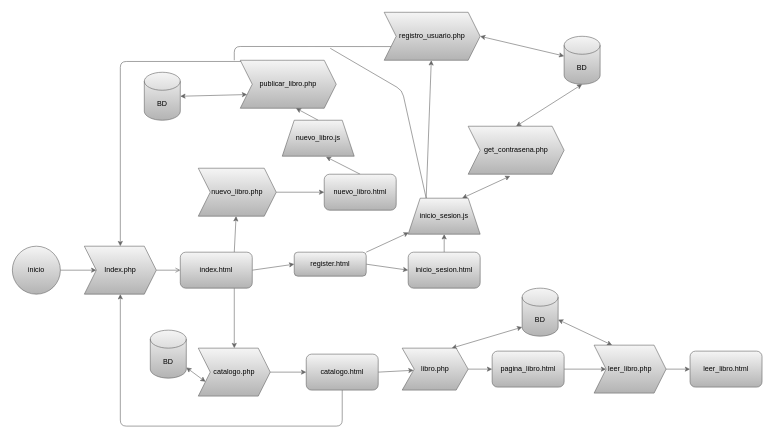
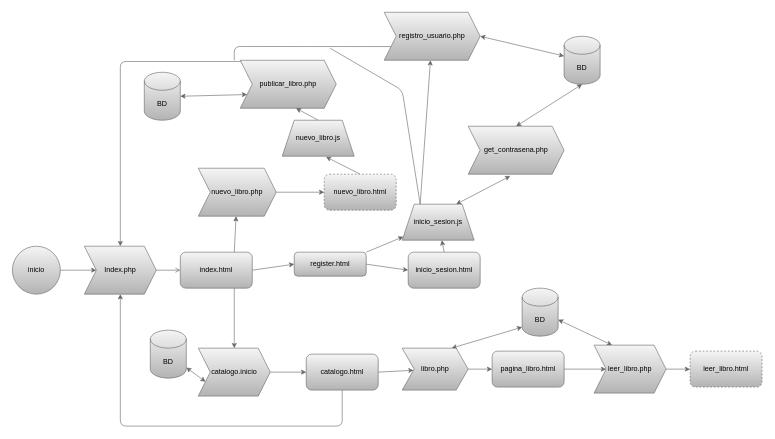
node "nuevo_libro.html": style solid -> dashed
node "inicio_sesion.js": moved (444, 216) -> (438, 222)
node "leer_libro.html": style solid -> dashed
node "catalogo.php": label "catalogo.php" -> "catalogo.inicio"
